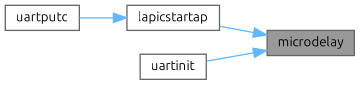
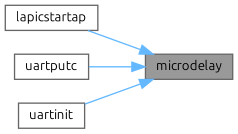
edge "uartputc" -> "lapicstartap": now "uartputc" -> "microdelay"
